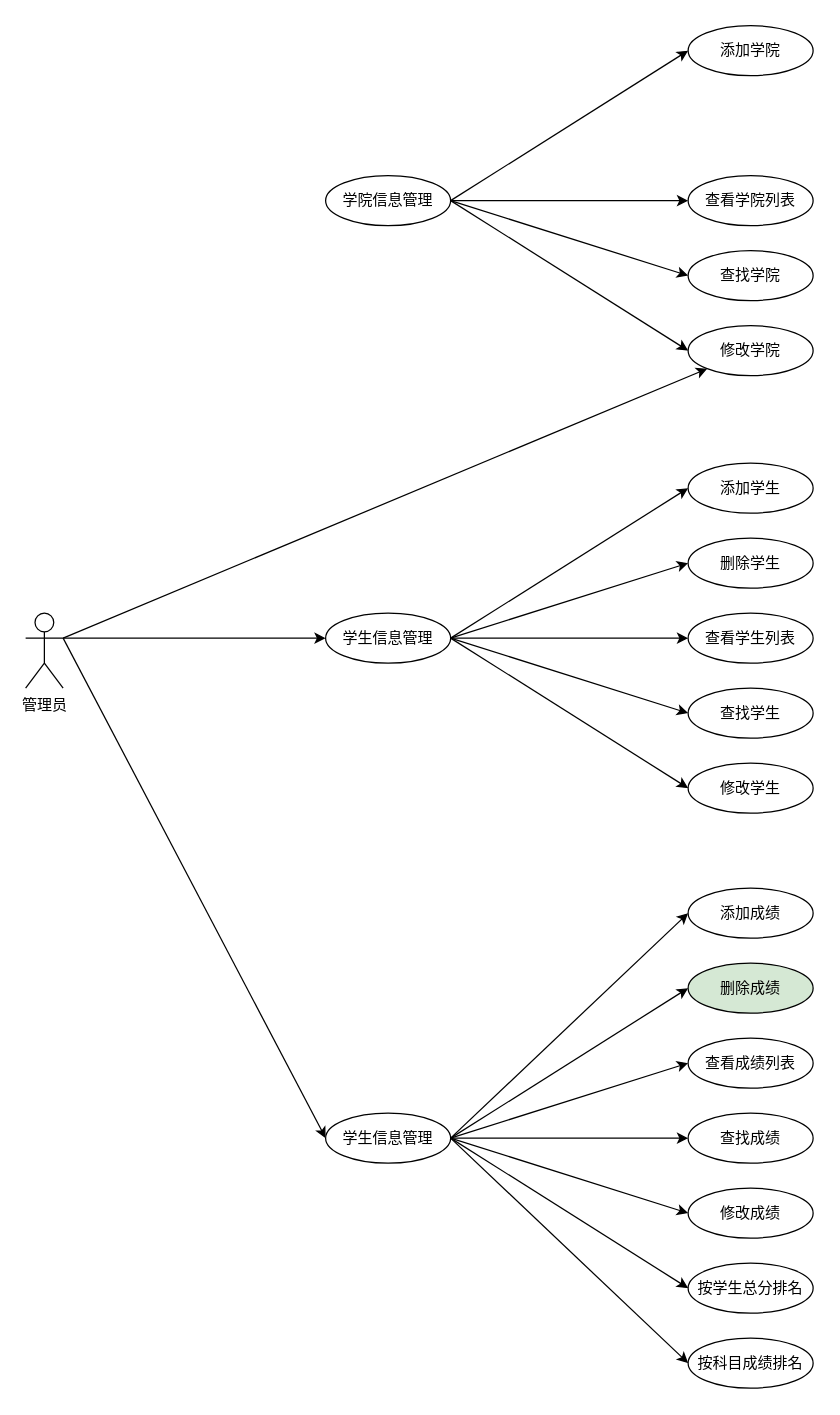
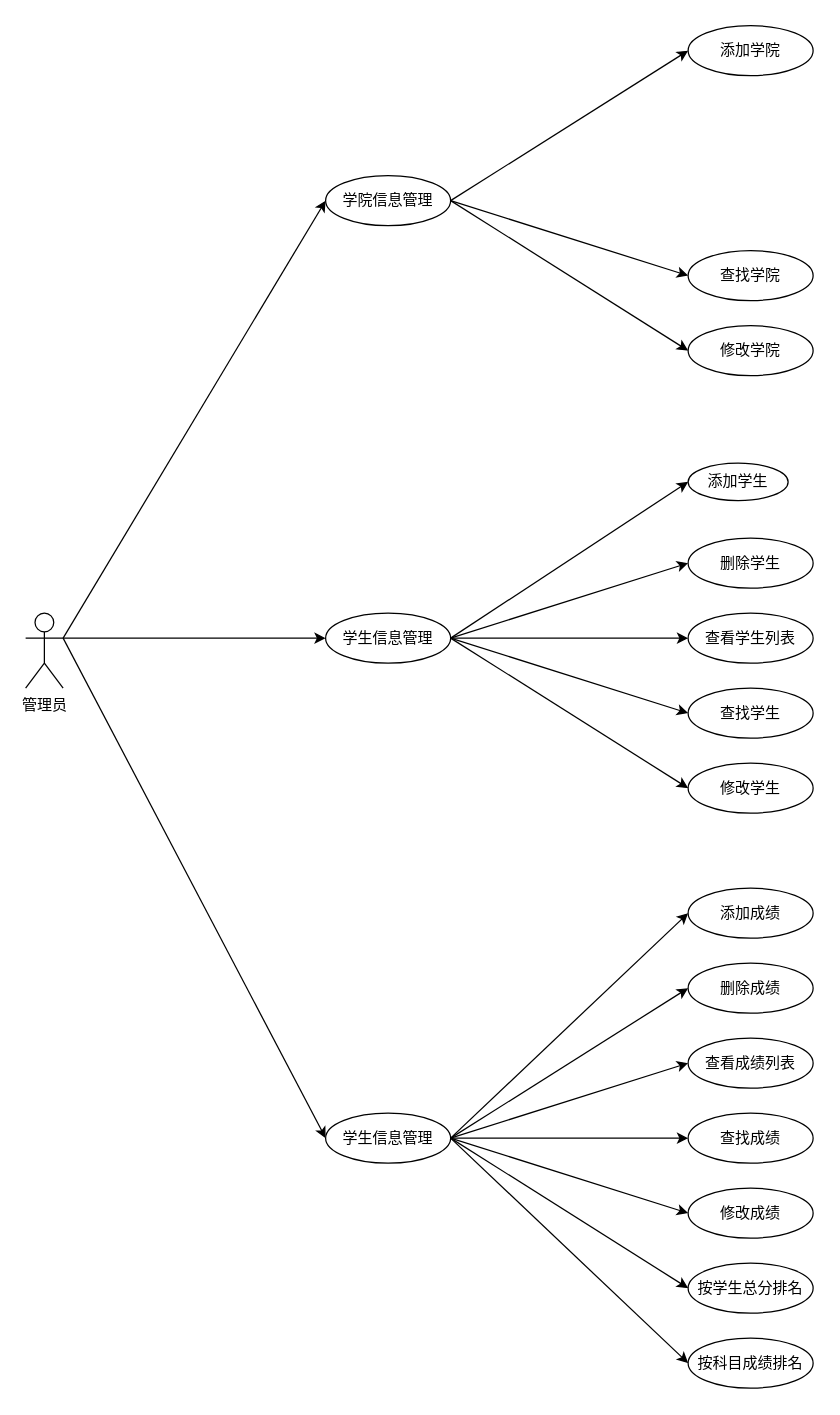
edge "学院信息管理" -> "查看学院列表": removed
node "查看学院列表": removed
node "添加学生": size 125x50 -> 100x38
edge "管理员" -> "修改学院": now "管理员" -> "学院信息管理"
node "删除成绩": fillcolor #d5e8d4 -> #ffffff
